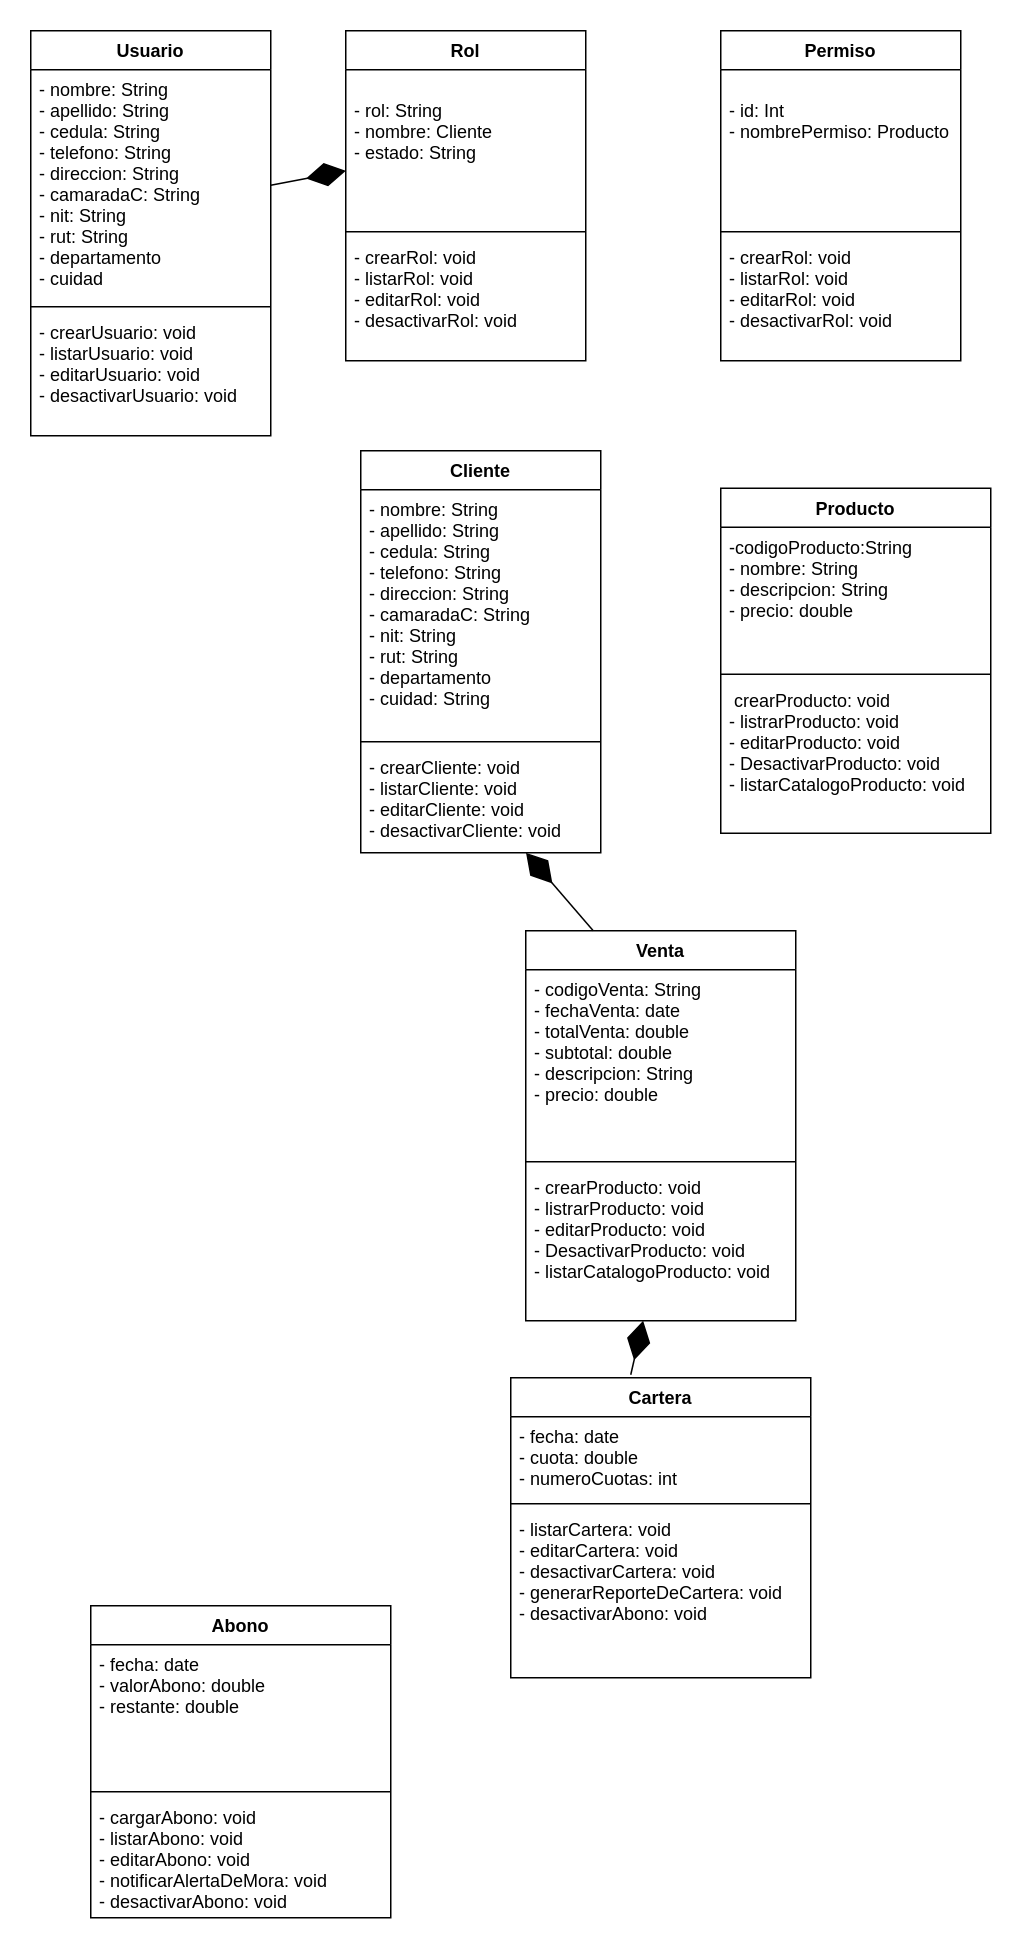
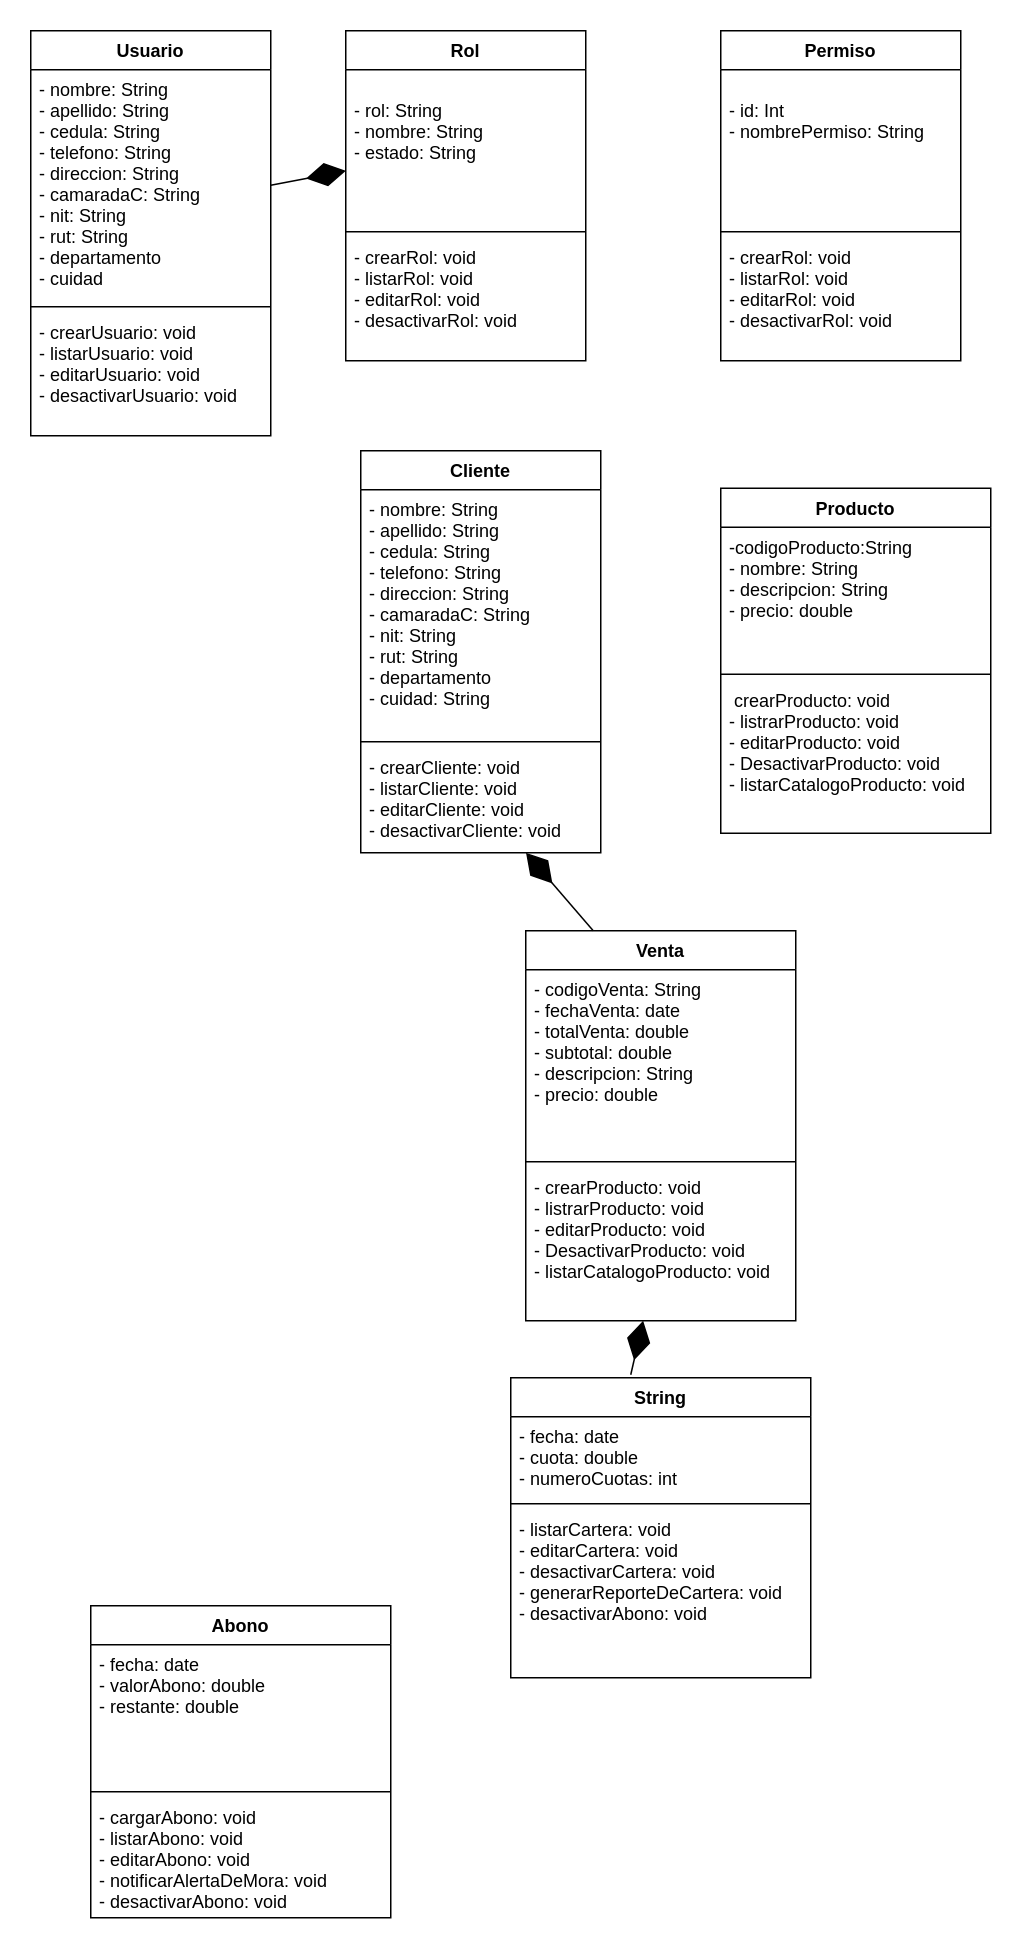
node "- rol: String - nombre: Cliente - estado: String": label "- rol: String - nombre: Cliente - estado: String" -> "- rol: String - nombre: String - estado: String"
node "- id: Int - nombrePermiso: Producto": label "- id: Int - nombrePermiso: Producto" -> "- id: Int - nombrePermiso: String"
node "Cartera": label "Cartera" -> "String"
